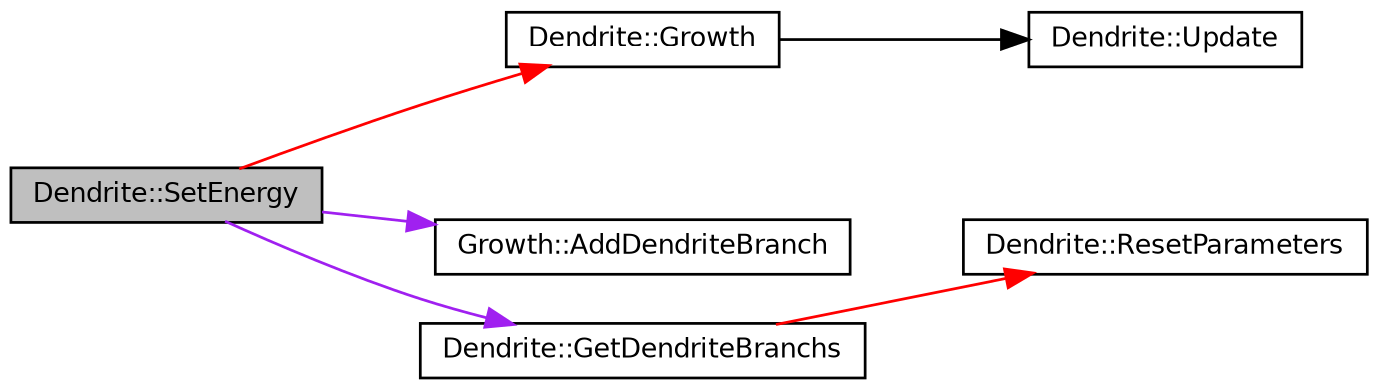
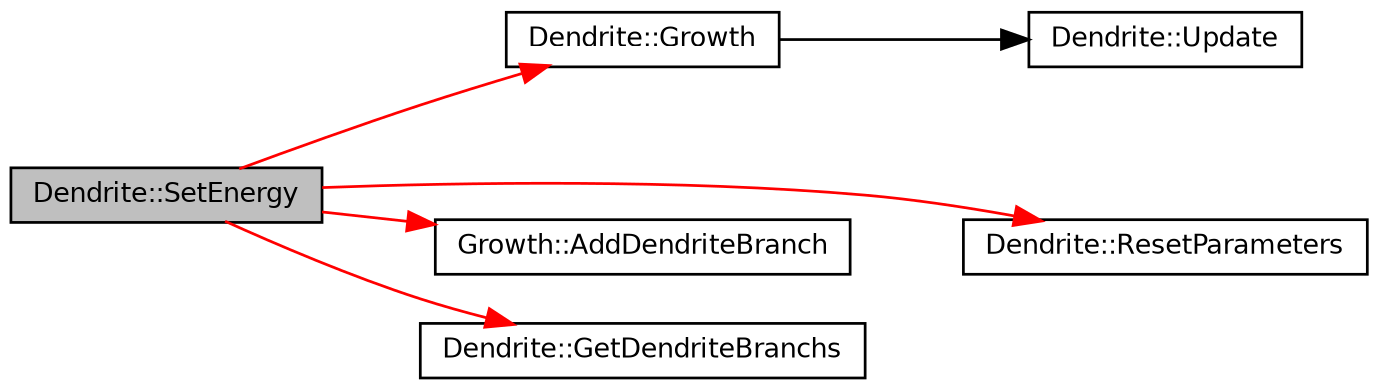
edge "Dendrite::SetEnergy" -> "Growth::AddDendriteBranch": color purple -> red
edge "Dendrite::SetEnergy" -> "Dendrite::GetDendriteBranchs": color purple -> red
edge "Dendrite::GetDendriteBranchs" -> "Dendrite::ResetParameters": now "Dendrite::SetEnergy" -> "Dendrite::ResetParameters"
